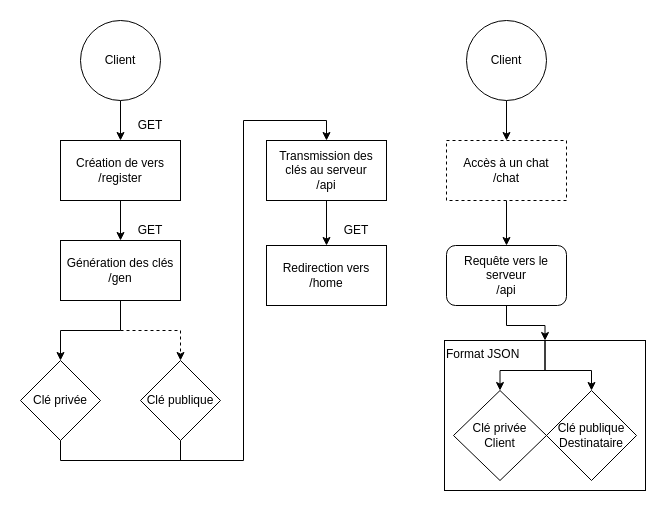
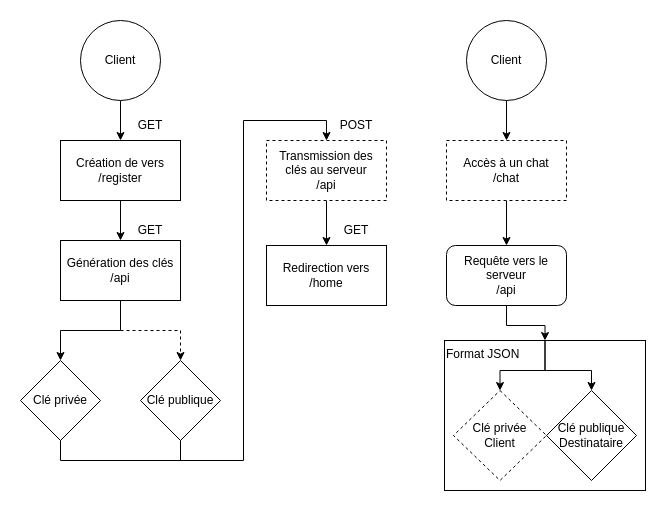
node "POST": added
node "Transmission des clés au serveur /api": style solid -> dashed
node "Génération des clés /gen": label "Génération des clés /gen" -> "Génération des clés /api"
node "Clé privée Client": style solid -> dashed
